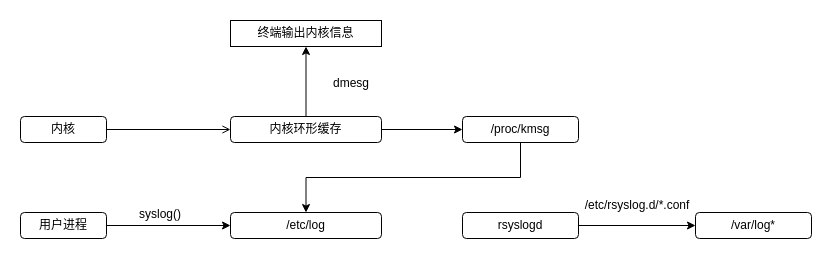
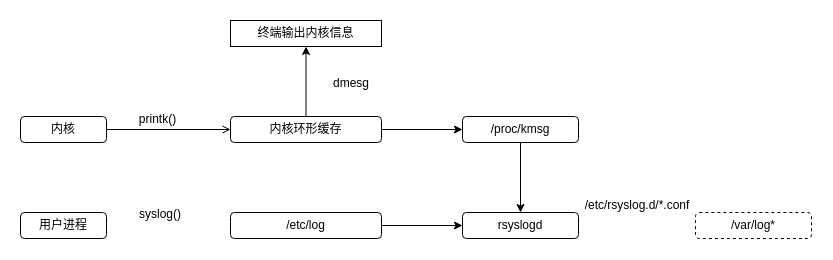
node "printk()": added
edge "/proc/kmsg" -> "/etc/log": now "/proc/kmsg" -> "rsyslogd"
edge "用户进程" -> "/etc/log": removed
edge "/etc/log" -> "rsyslogd": added
edge "rsyslogd" -> "/var/log*": removed
node "/var/log*": style solid -> dashed
